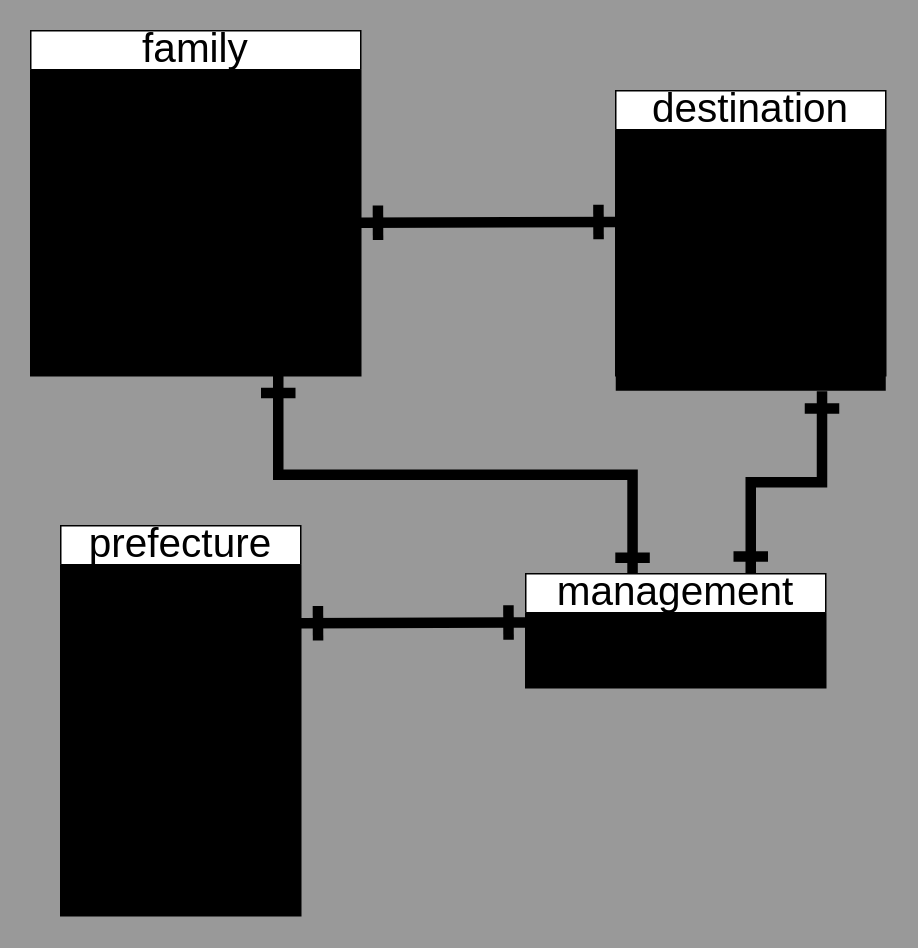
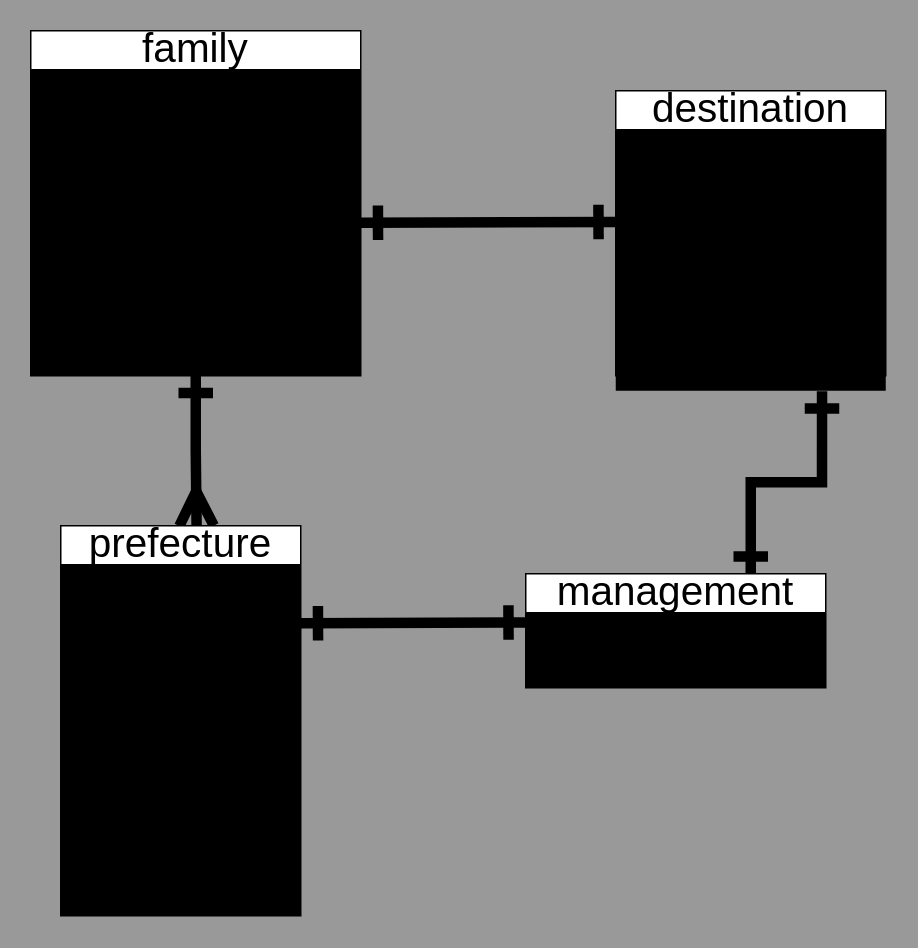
edge "family" -- "prefecture": added
edge "family" -- "management": removed
